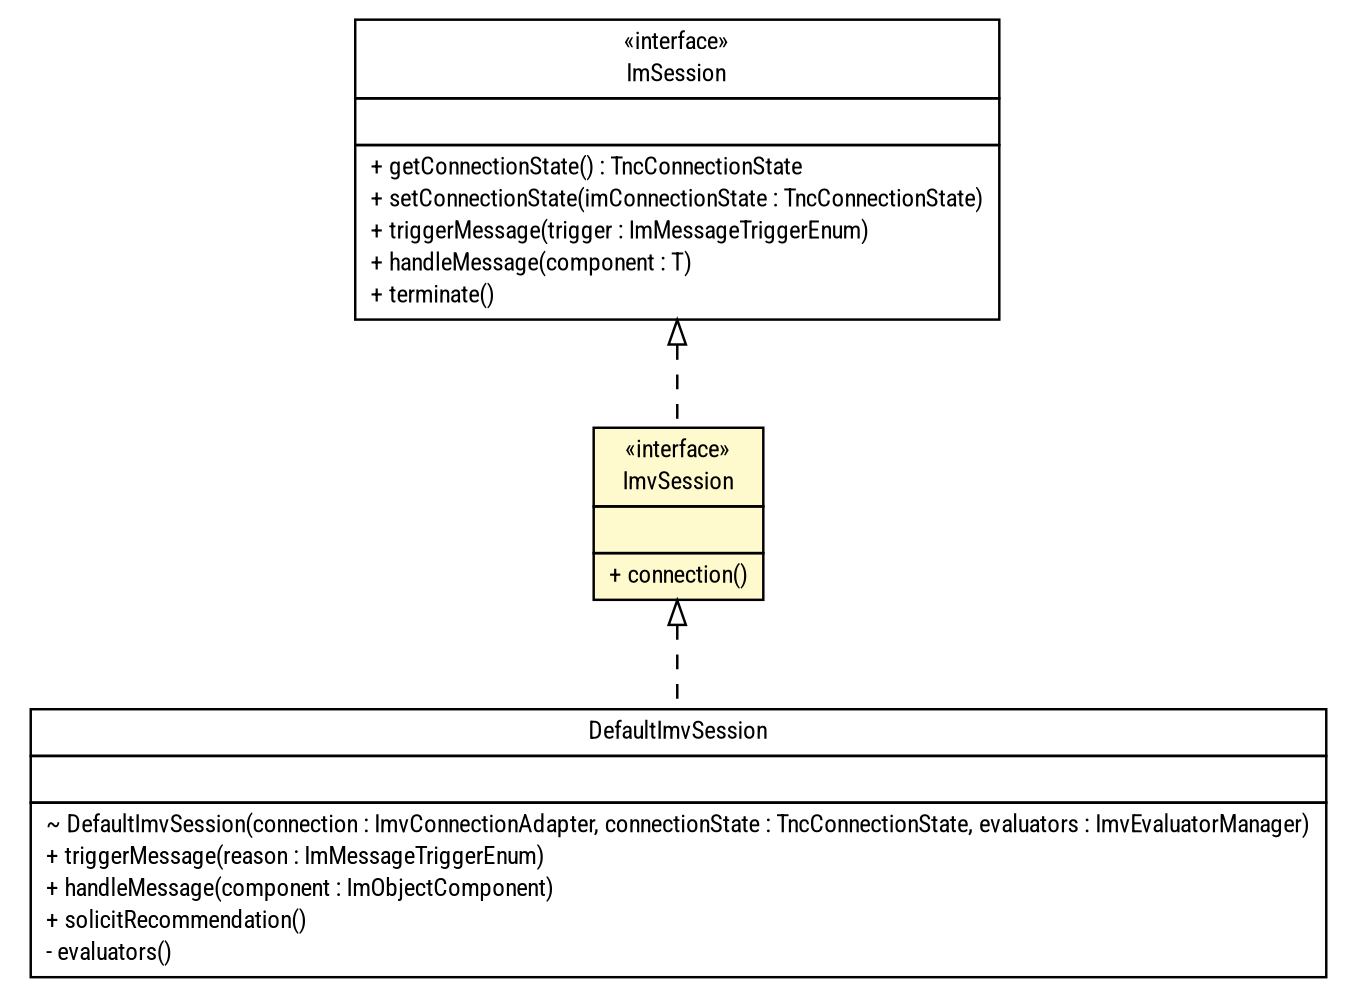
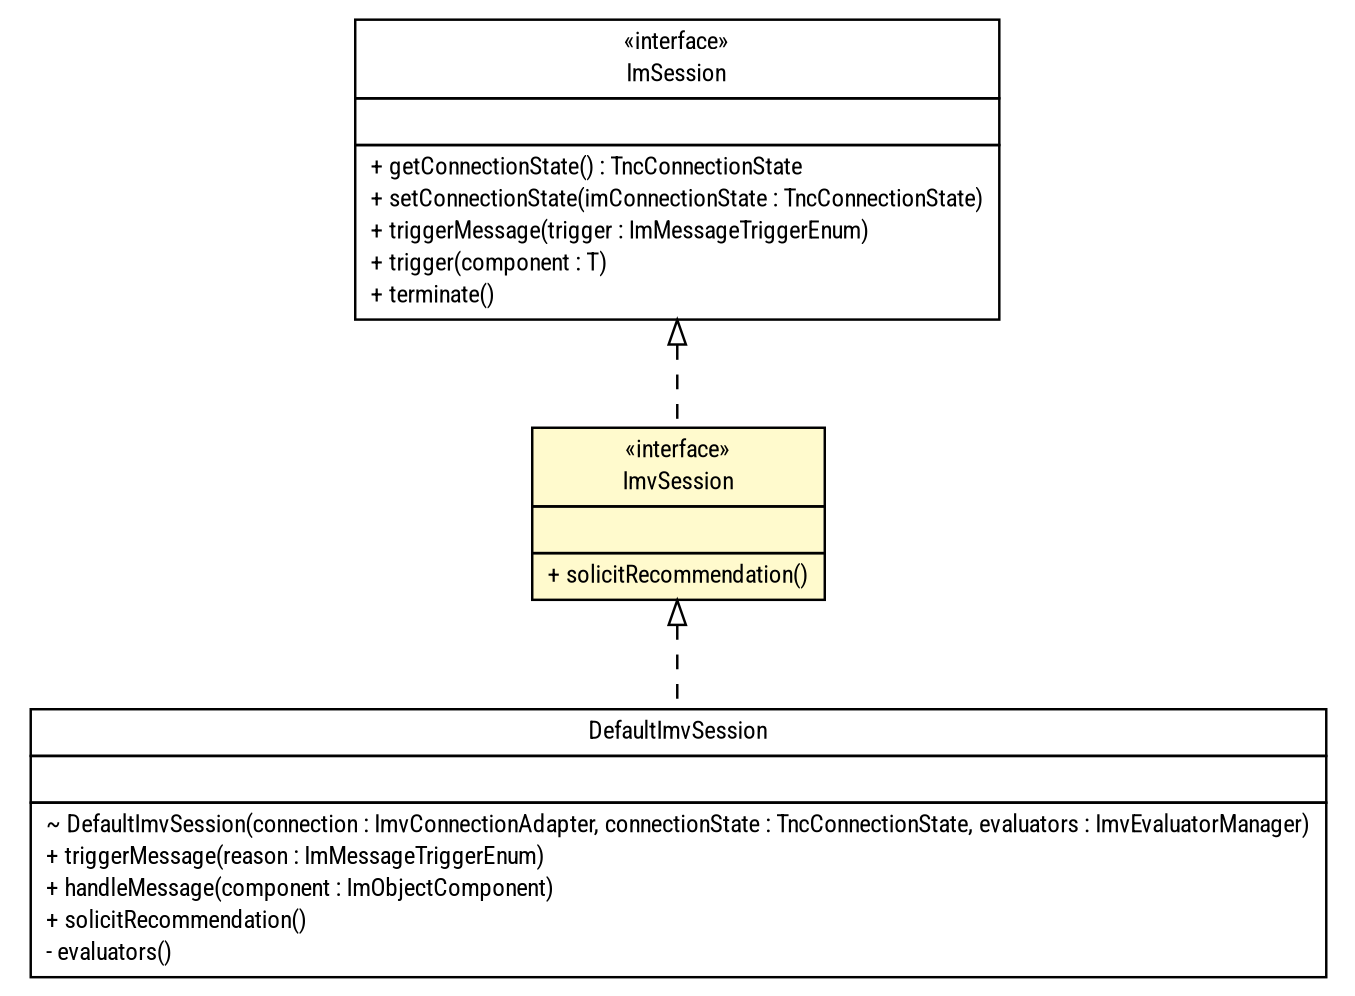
node "ImSession": text "+ handleMessage(component : T)" -> "+ trigger(component : T)"
node "ImvSession": text "+ connection()" -> "+ solicitRecommendation()"
